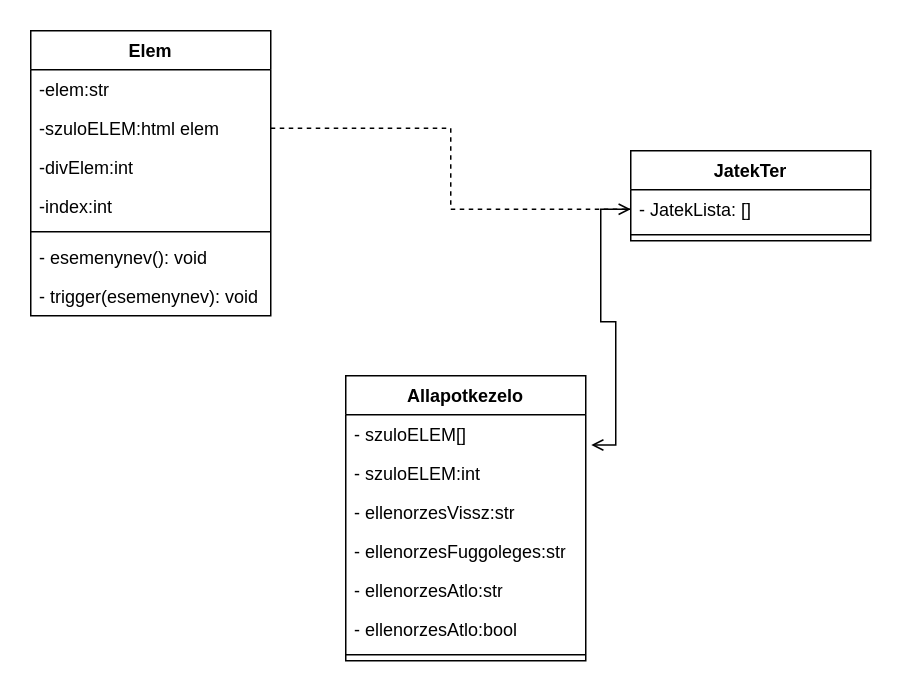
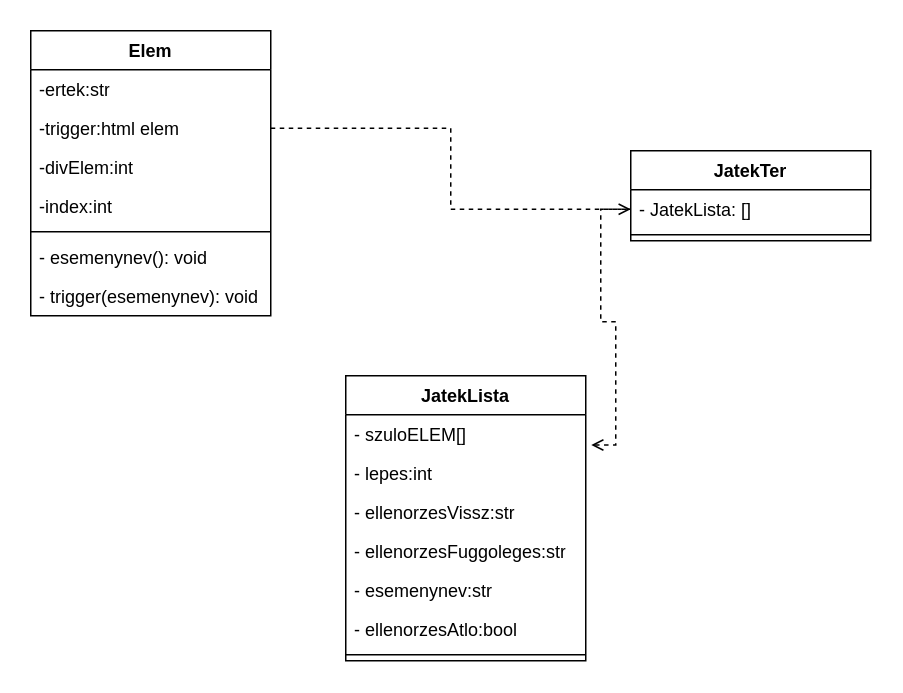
node "-elem:str": label "-elem:str" -> "-ertek:str"
node "-szuloELEM:html elem": label "-szuloELEM:html elem" -> "-trigger:html elem"
edge "- JatekLista: []" -> "- szuloELEM[]": style solid -> dashed
node "Allapotkezelo": label "Allapotkezelo" -> "JatekLista"
node "- szuloELEM:int": label "- szuloELEM:int" -> "- lepes:int"
node "- ellenorzesAtlo:str": label "- ellenorzesAtlo:str" -> "- esemenynev:str"
